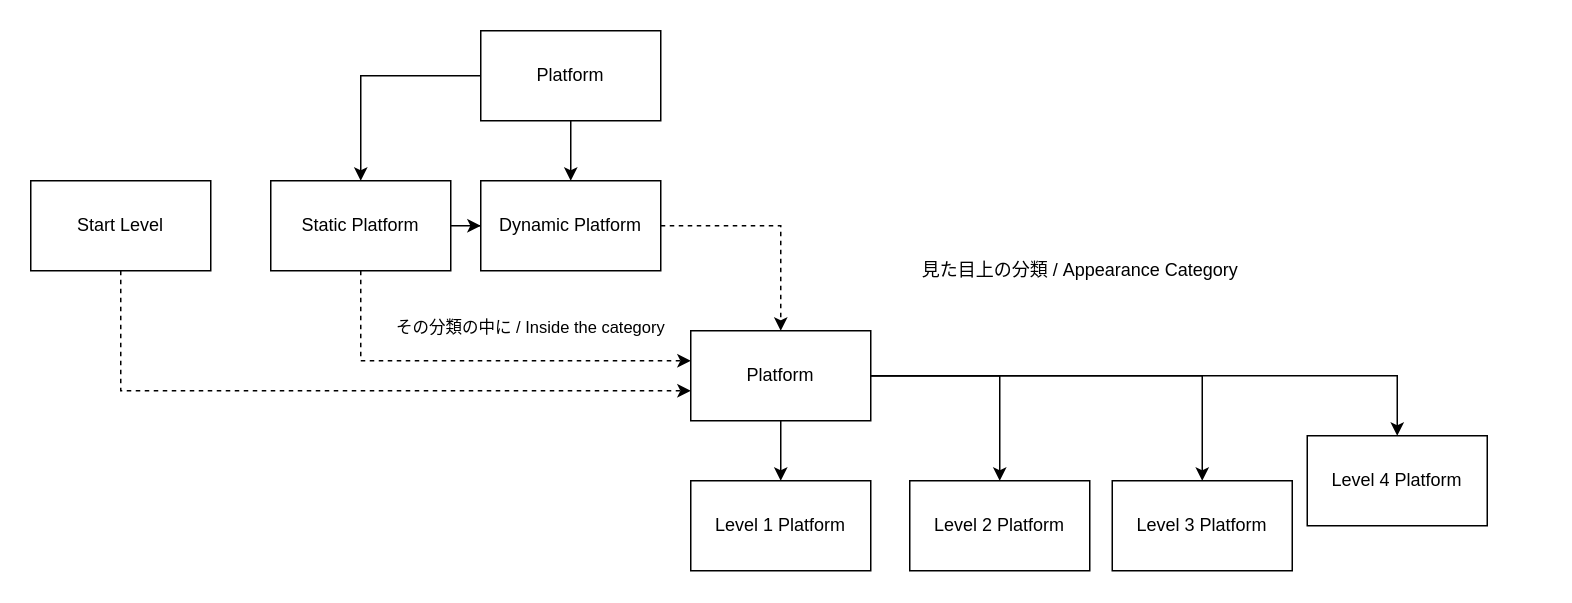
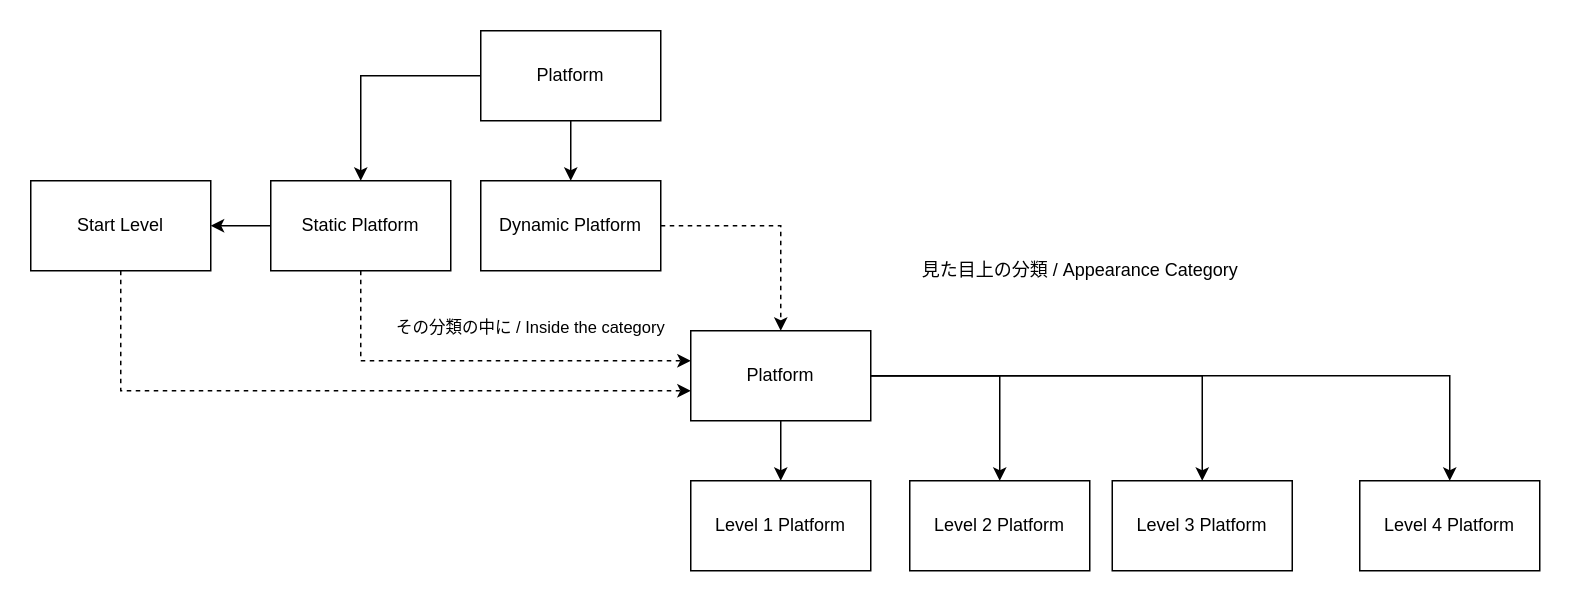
edge "Static Platform" -> "Dynamic Platform": now "Static Platform" -> "Start Level"
node "Level 4 Platform": moved (1397, 481) -> (1450, 526)
